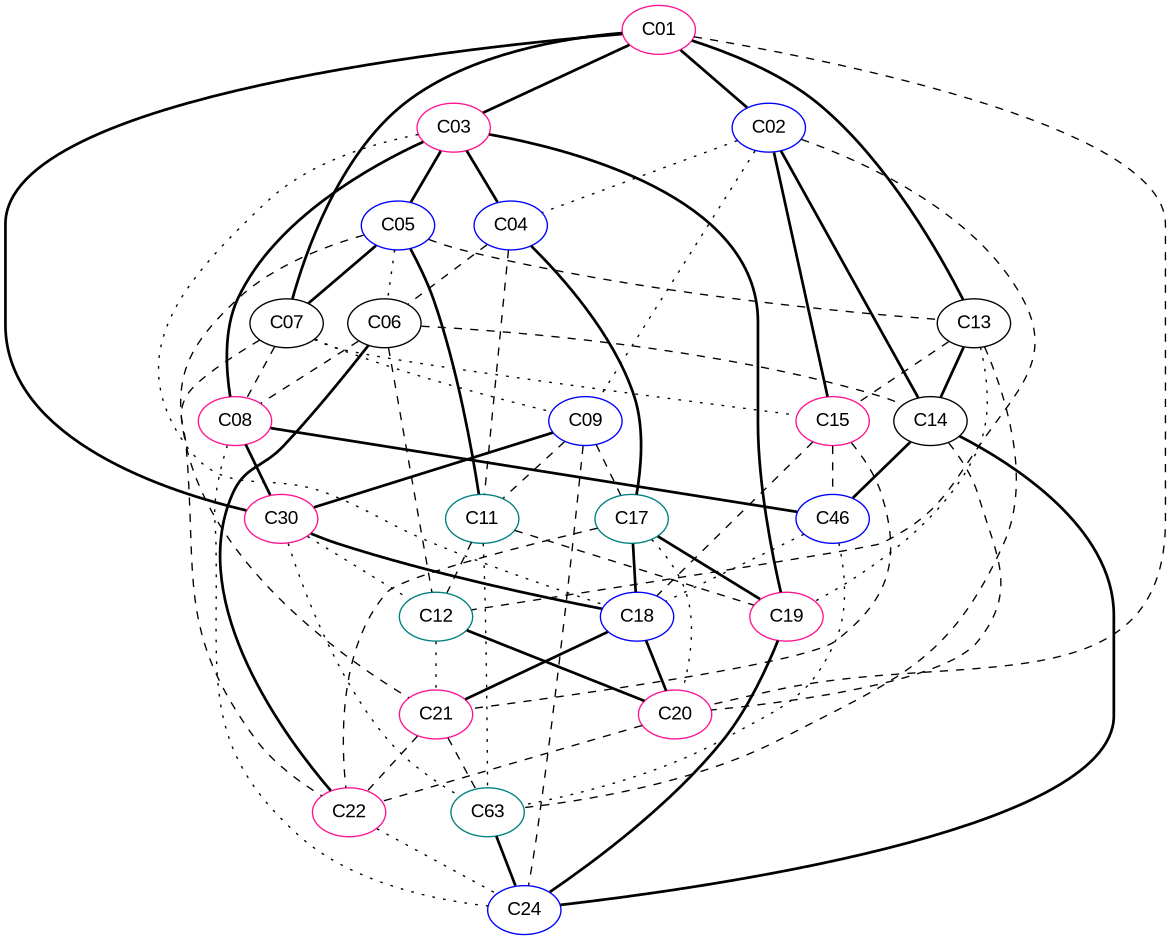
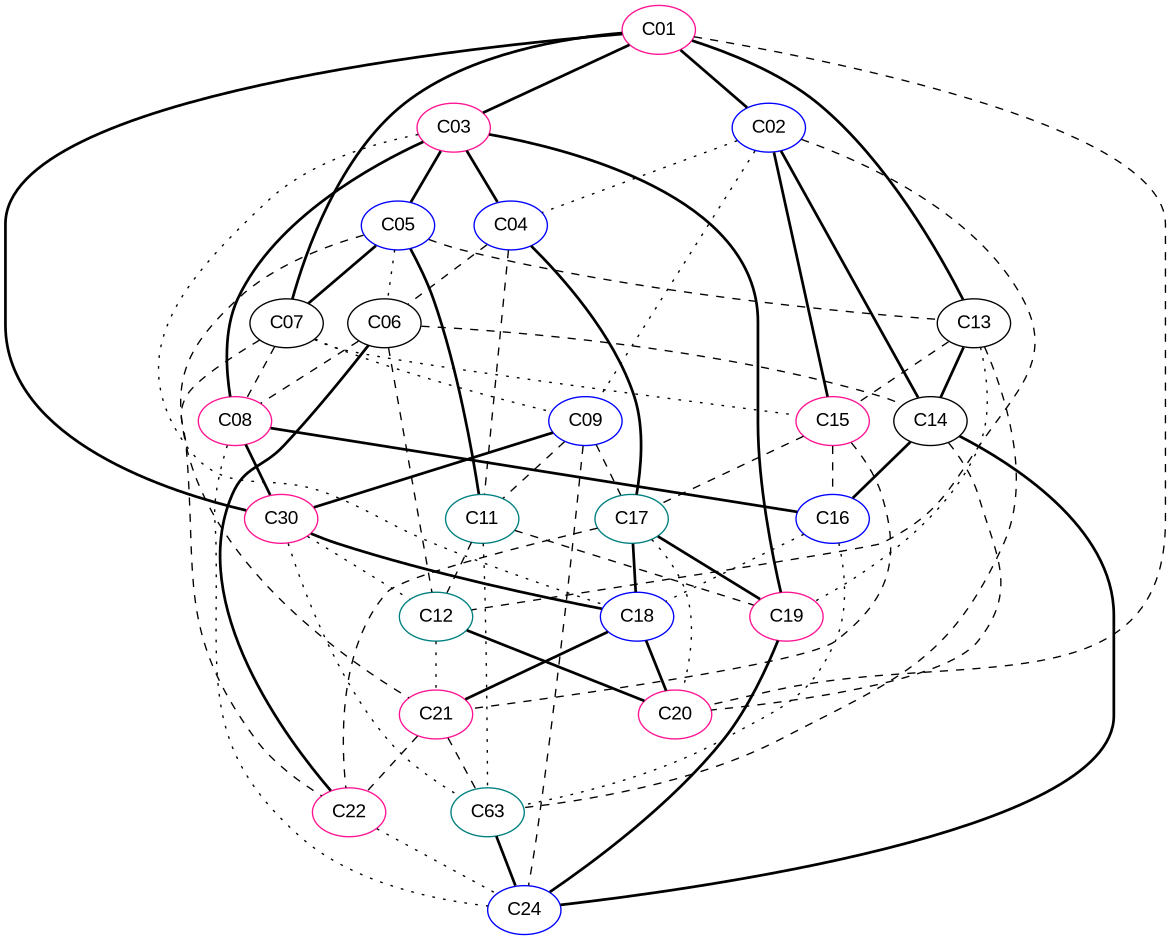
edge "C15" -- "C18": now "C15" -- "C17"
node "C46": label "C46" -> "C16"
edge "C20" -- "C22": removed
